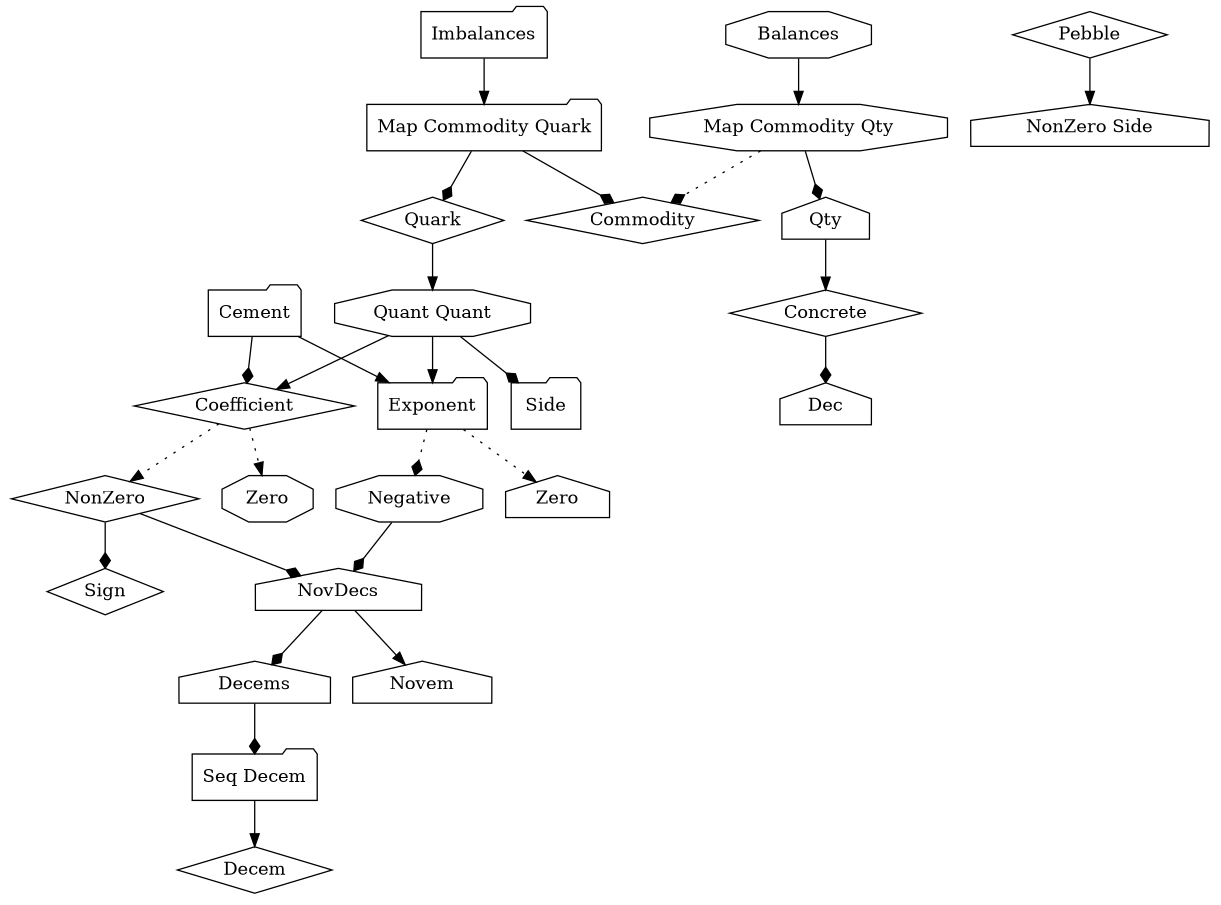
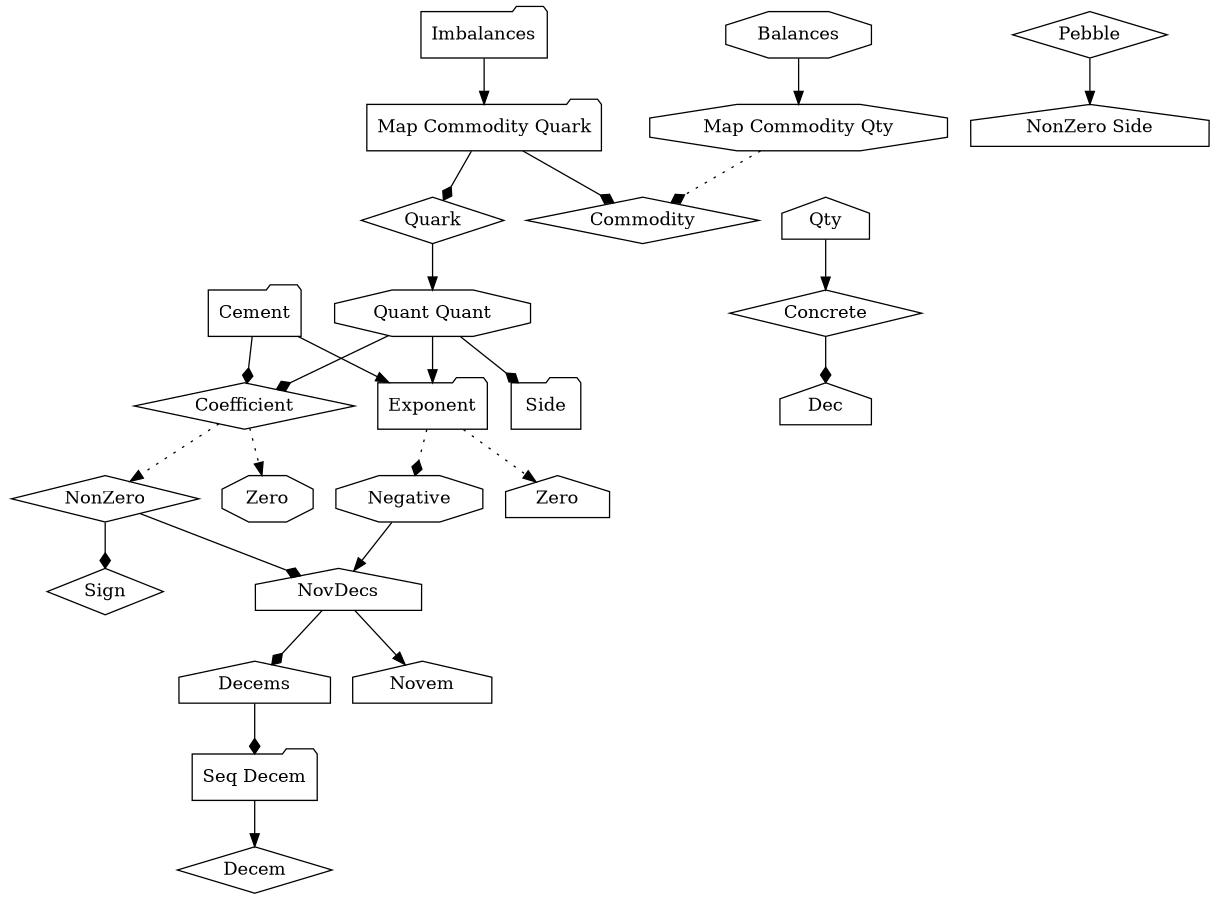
edge "Map Commodity Qty" -> "Qty": removed
edge "Quant Quant" -> "Coefficient": arrowhead normal -> diamond
edge "Negative" -> "NovDecs": arrowhead diamond -> normal
